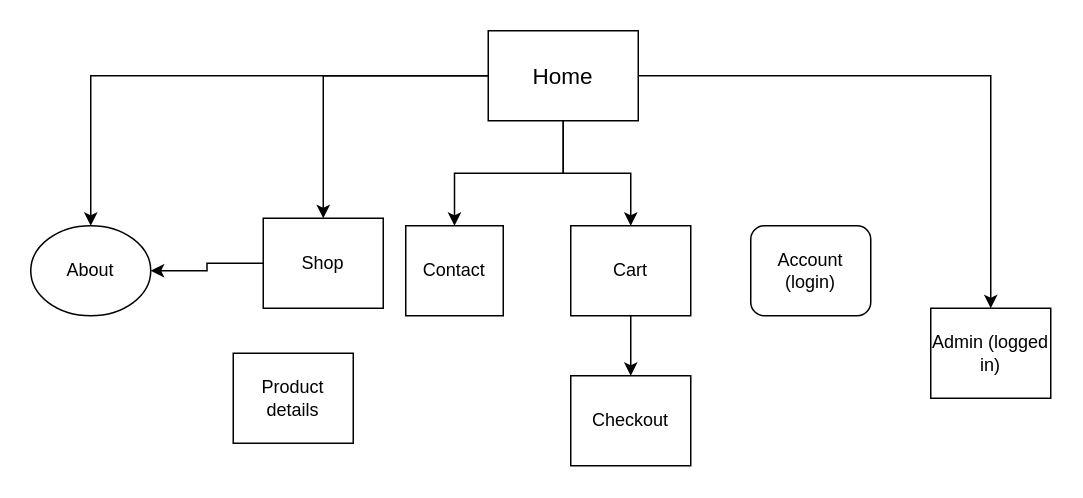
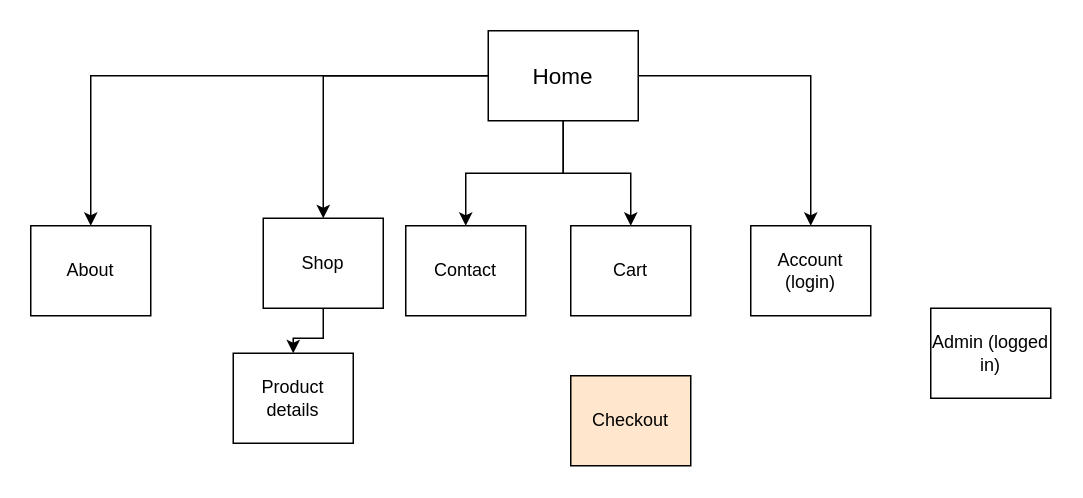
edge "Home" -> "Admin (logged in)": removed
edge "Home" -> "Account (login)": added
edge "Shop" -> "About": now "Shop" -> "Product details"
node "About": shape ellipse -> rectangle
node "Contact": size 98x90 -> 120x90
node "Account (login)": shape rounded rectangle -> rectangle
edge "Cart" -> "Checkout": removed
node "Checkout": fillcolor #ffffff -> #ffe6cc
